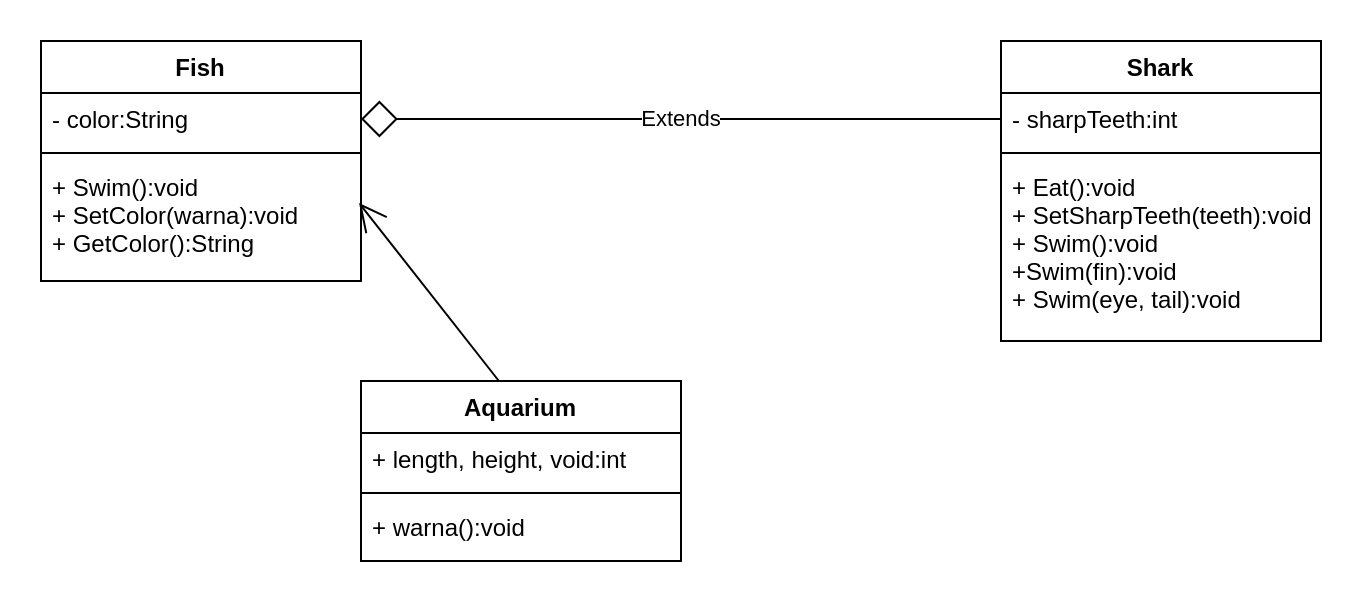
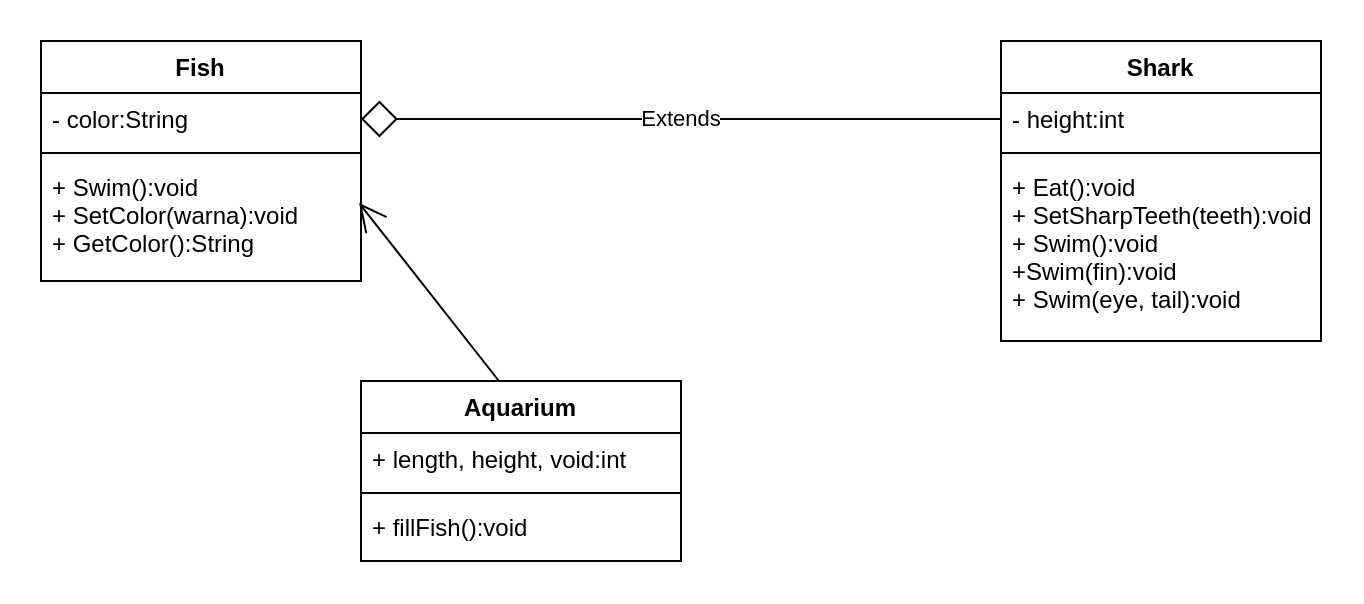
node "- sharpTeeth:int": label "- sharpTeeth:int" -> "- height:int"
node "+ warna():void": label "+ warna():void" -> "+ fillFish():void"
